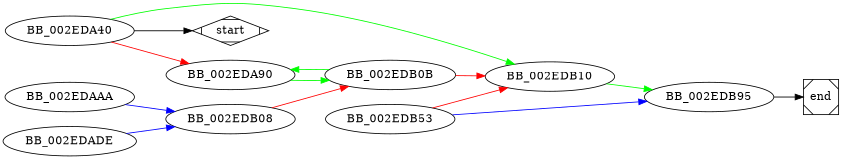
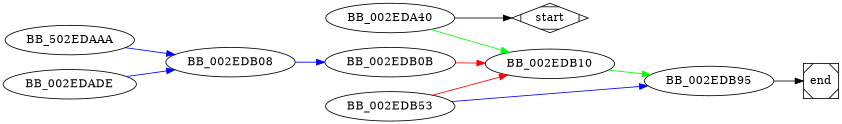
node "BB_002EDA90": removed
node "BB_002EDAAA": label "BB_002EDAAA" -> "BB_502EDAAA"
edge "BB_002EDB08" -> "BB_002EDB0B": color red -> blue
